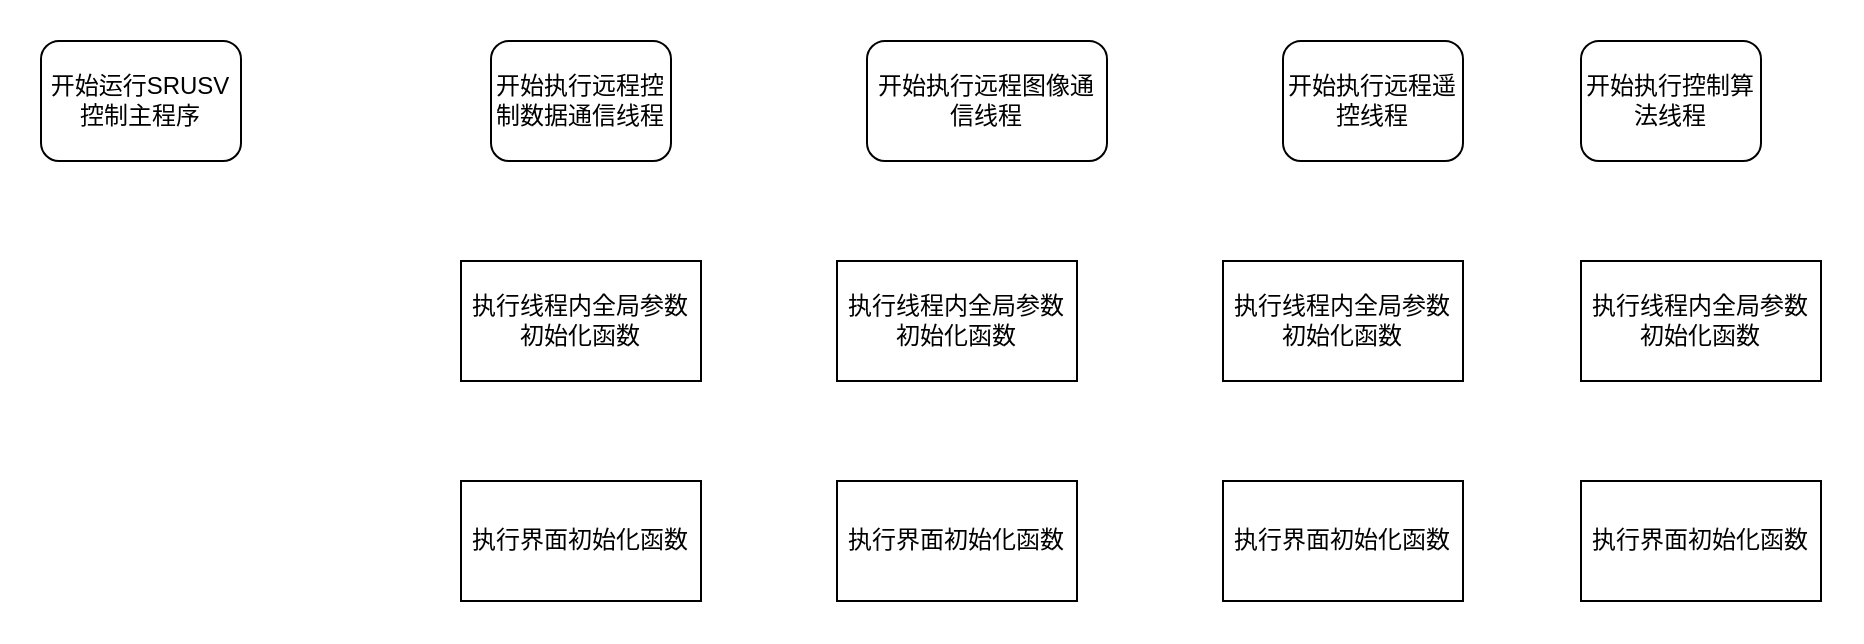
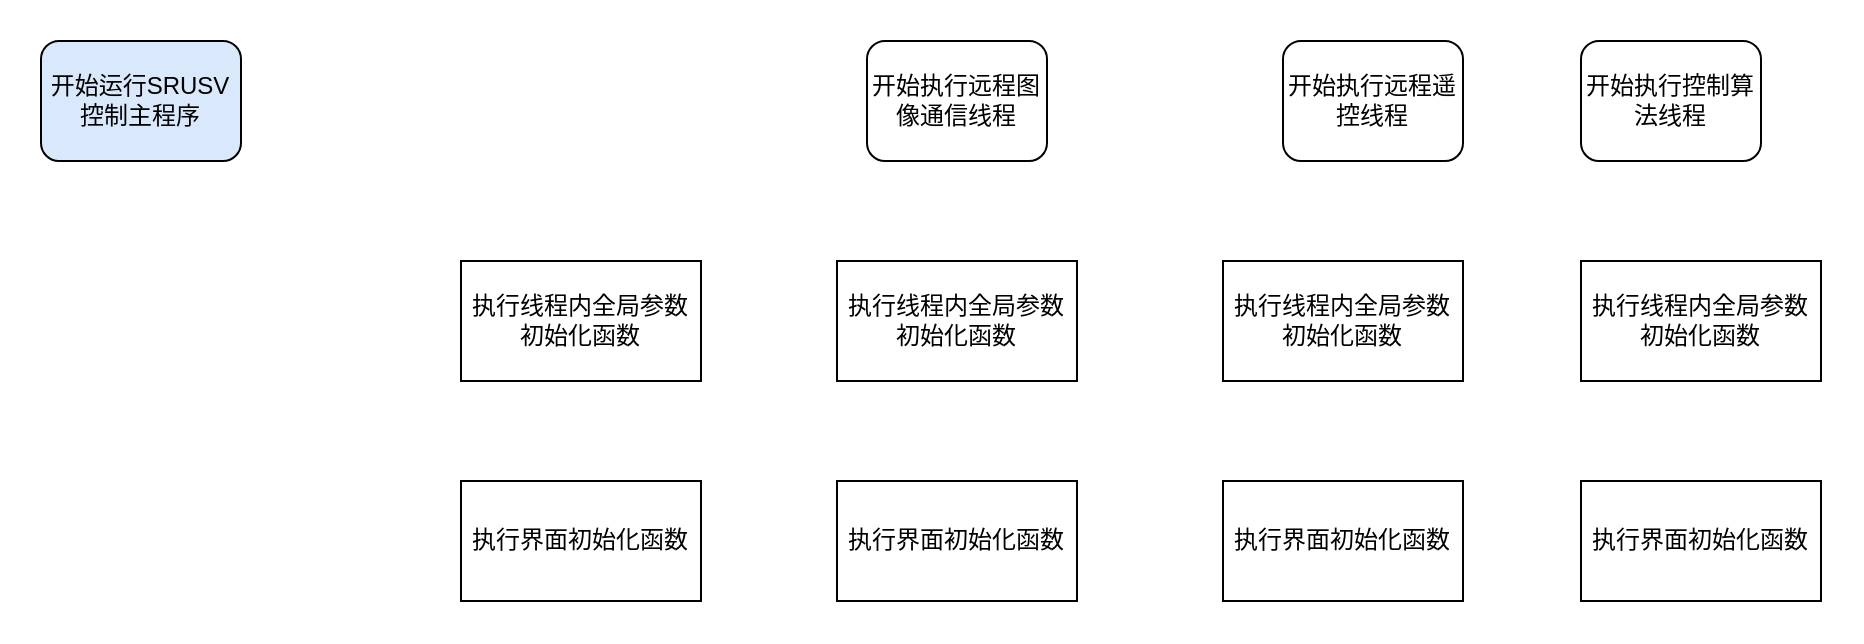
node "开始运行SRUSV控制主程序": fillcolor #ffffff -> #dae8fc
node "开始执行远程控制数据通信线程": removed
node "开始执行远程图像通信线程": size 240x120 -> 180x120
